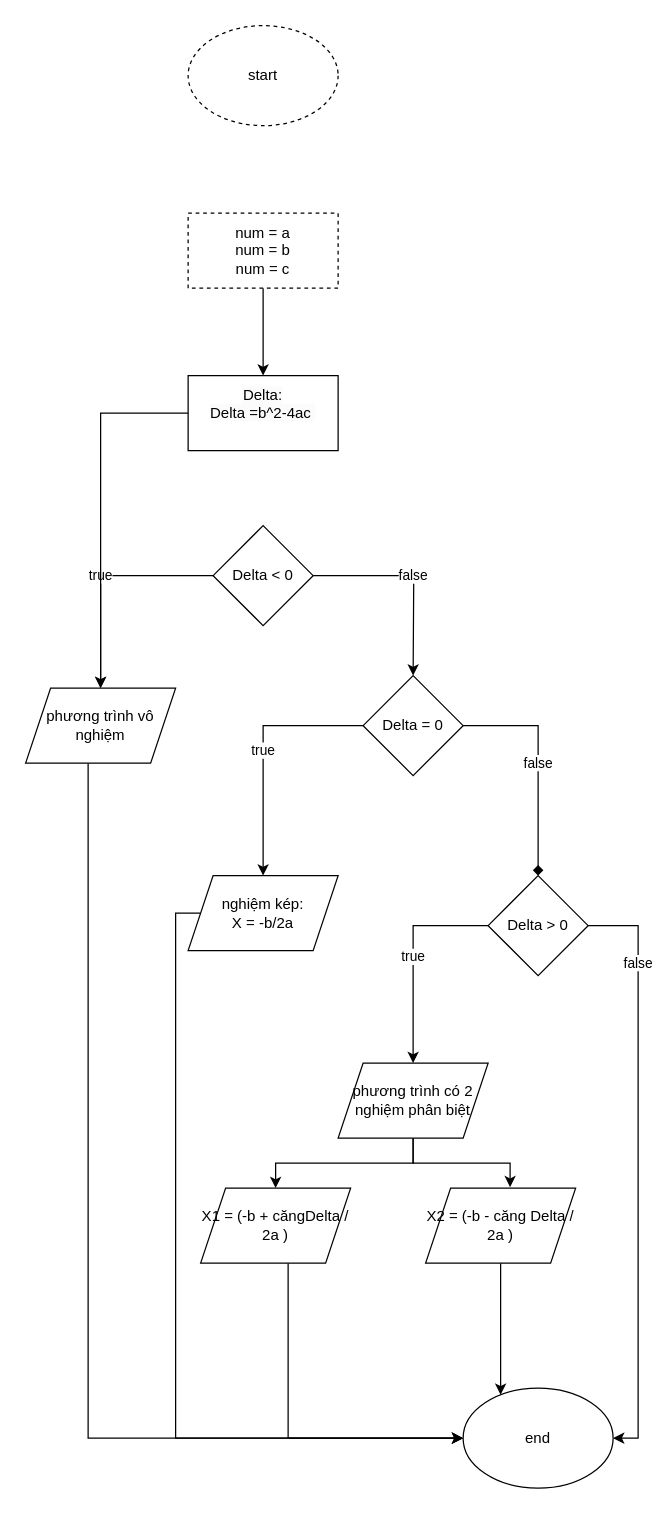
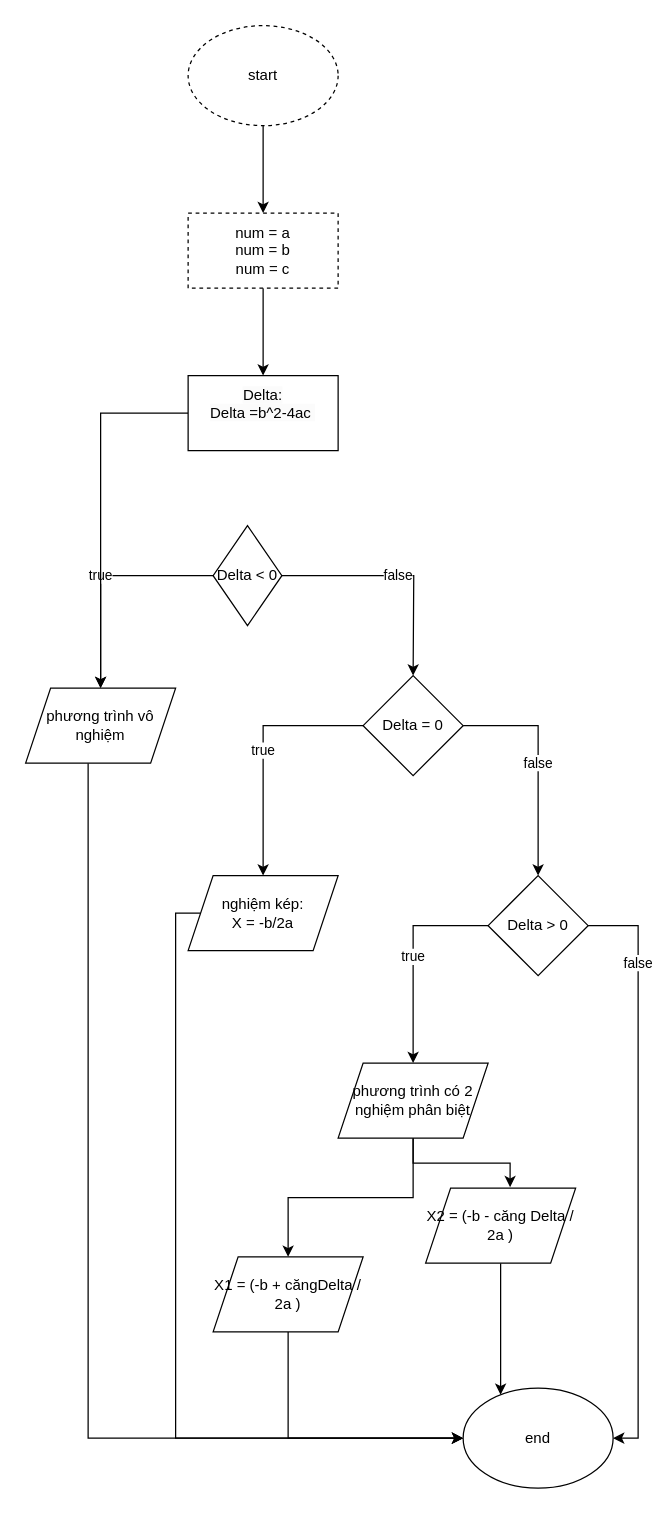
edge "start" -> "num = a num = b num = c": added
node "Delta < 0": size 100x100 -> 69x100
edge "Delta = 0" -> "Delta > 0": arrowhead diamond -> classic
node "X1 = (-b + căngDelta / 2a )": moved (276, 1226) -> (288, 1294)
